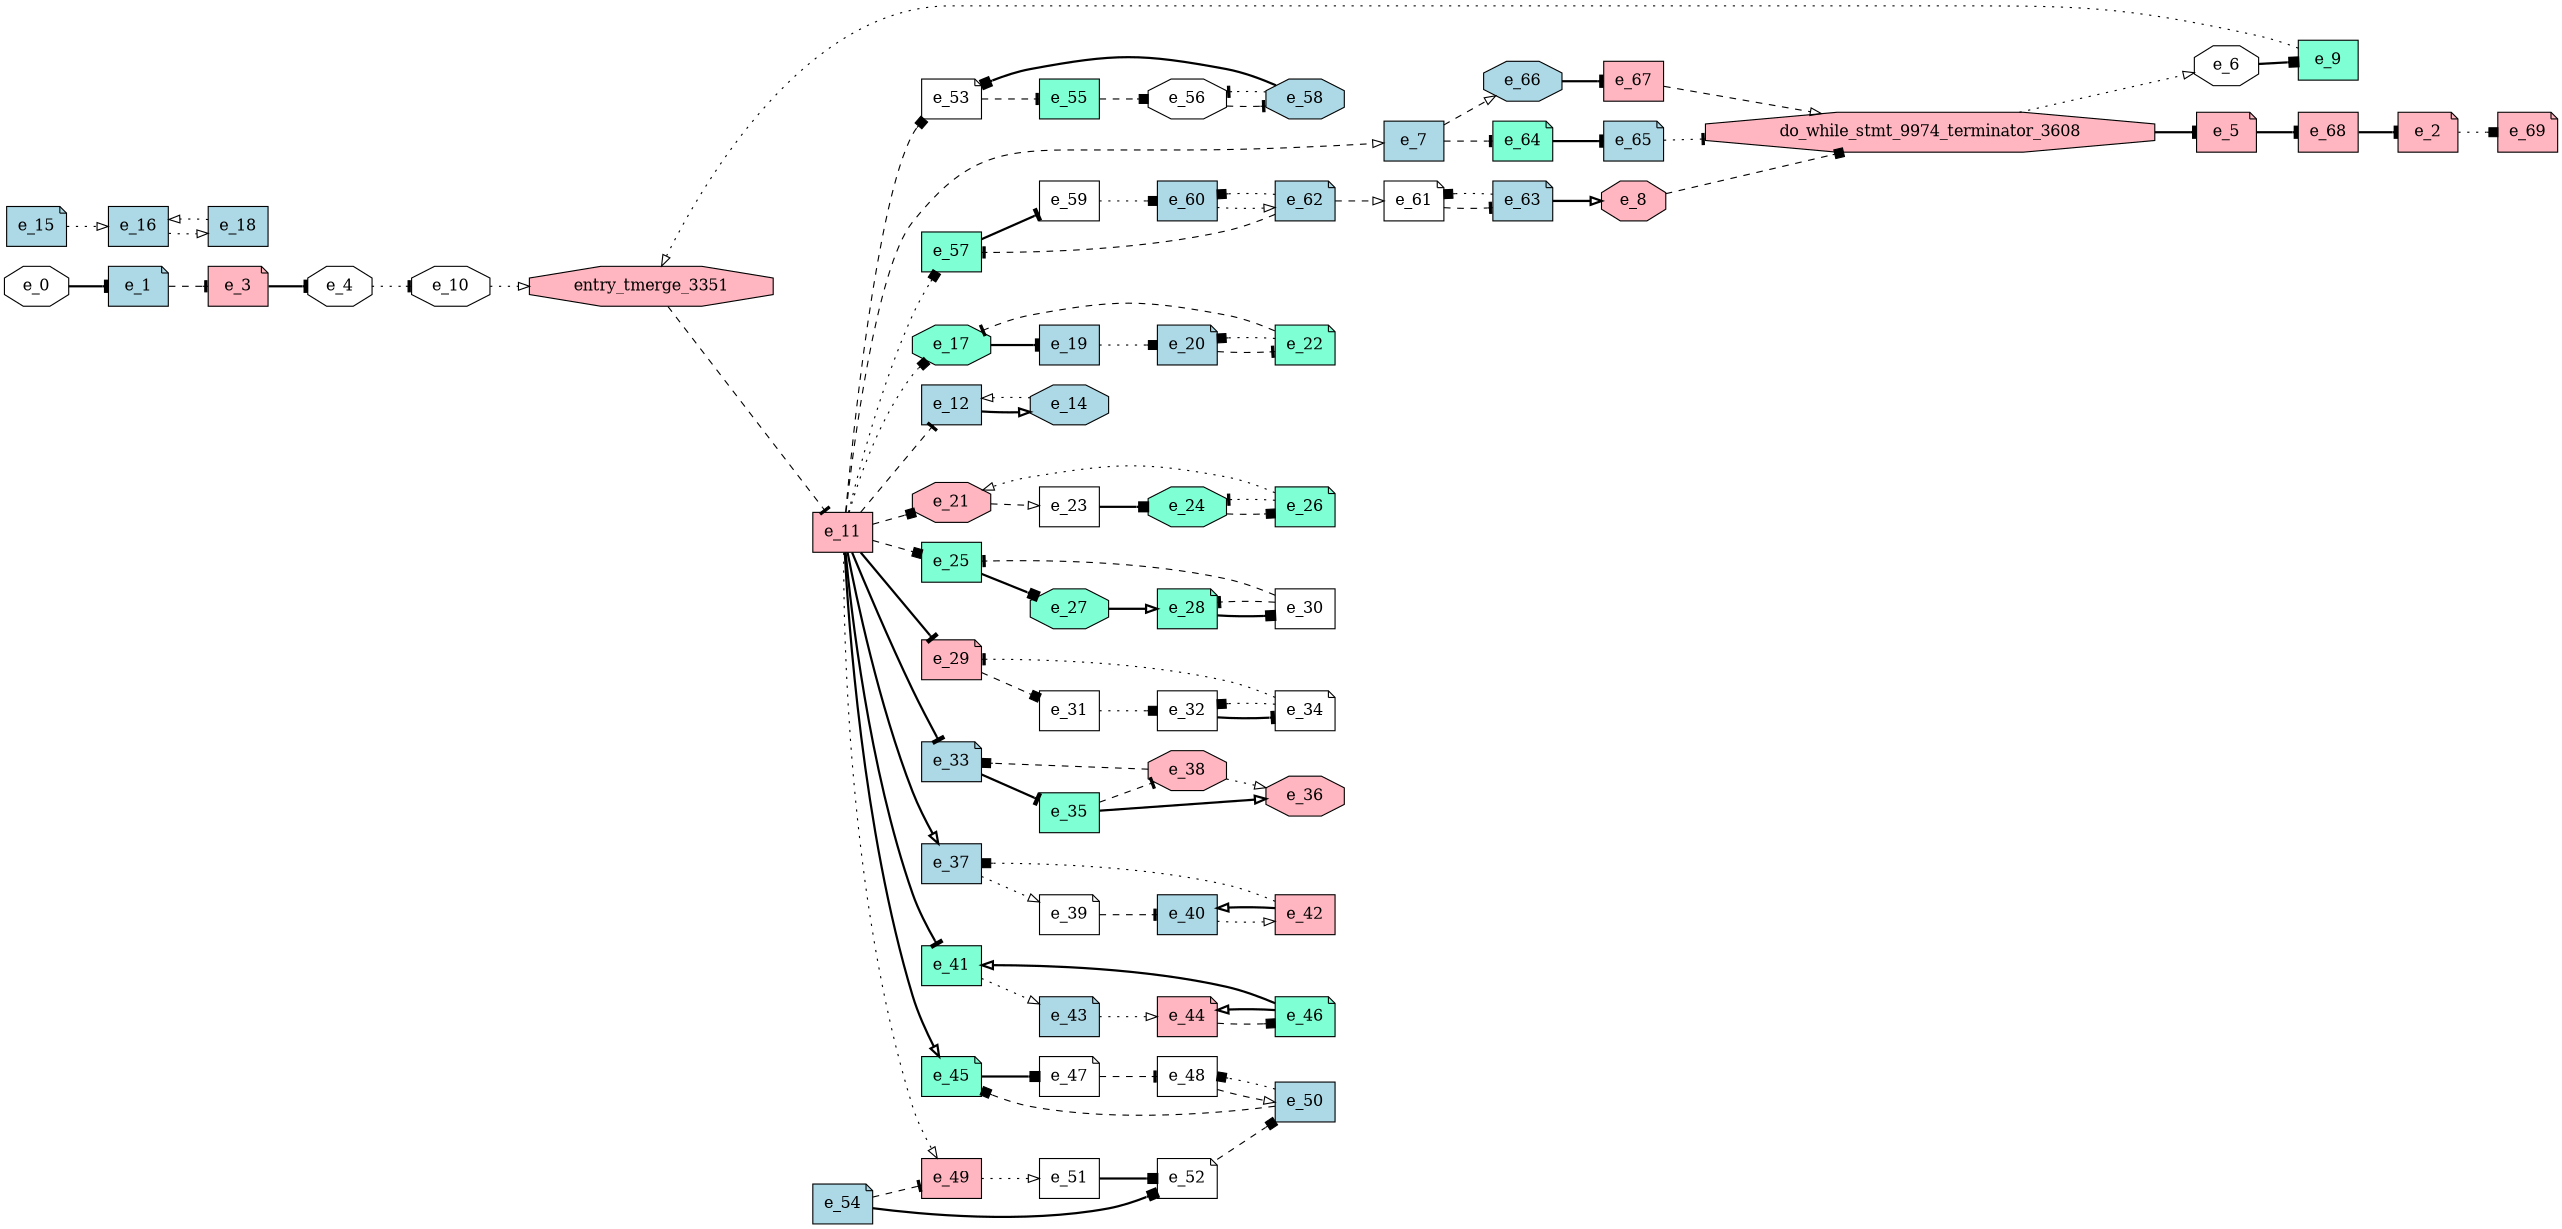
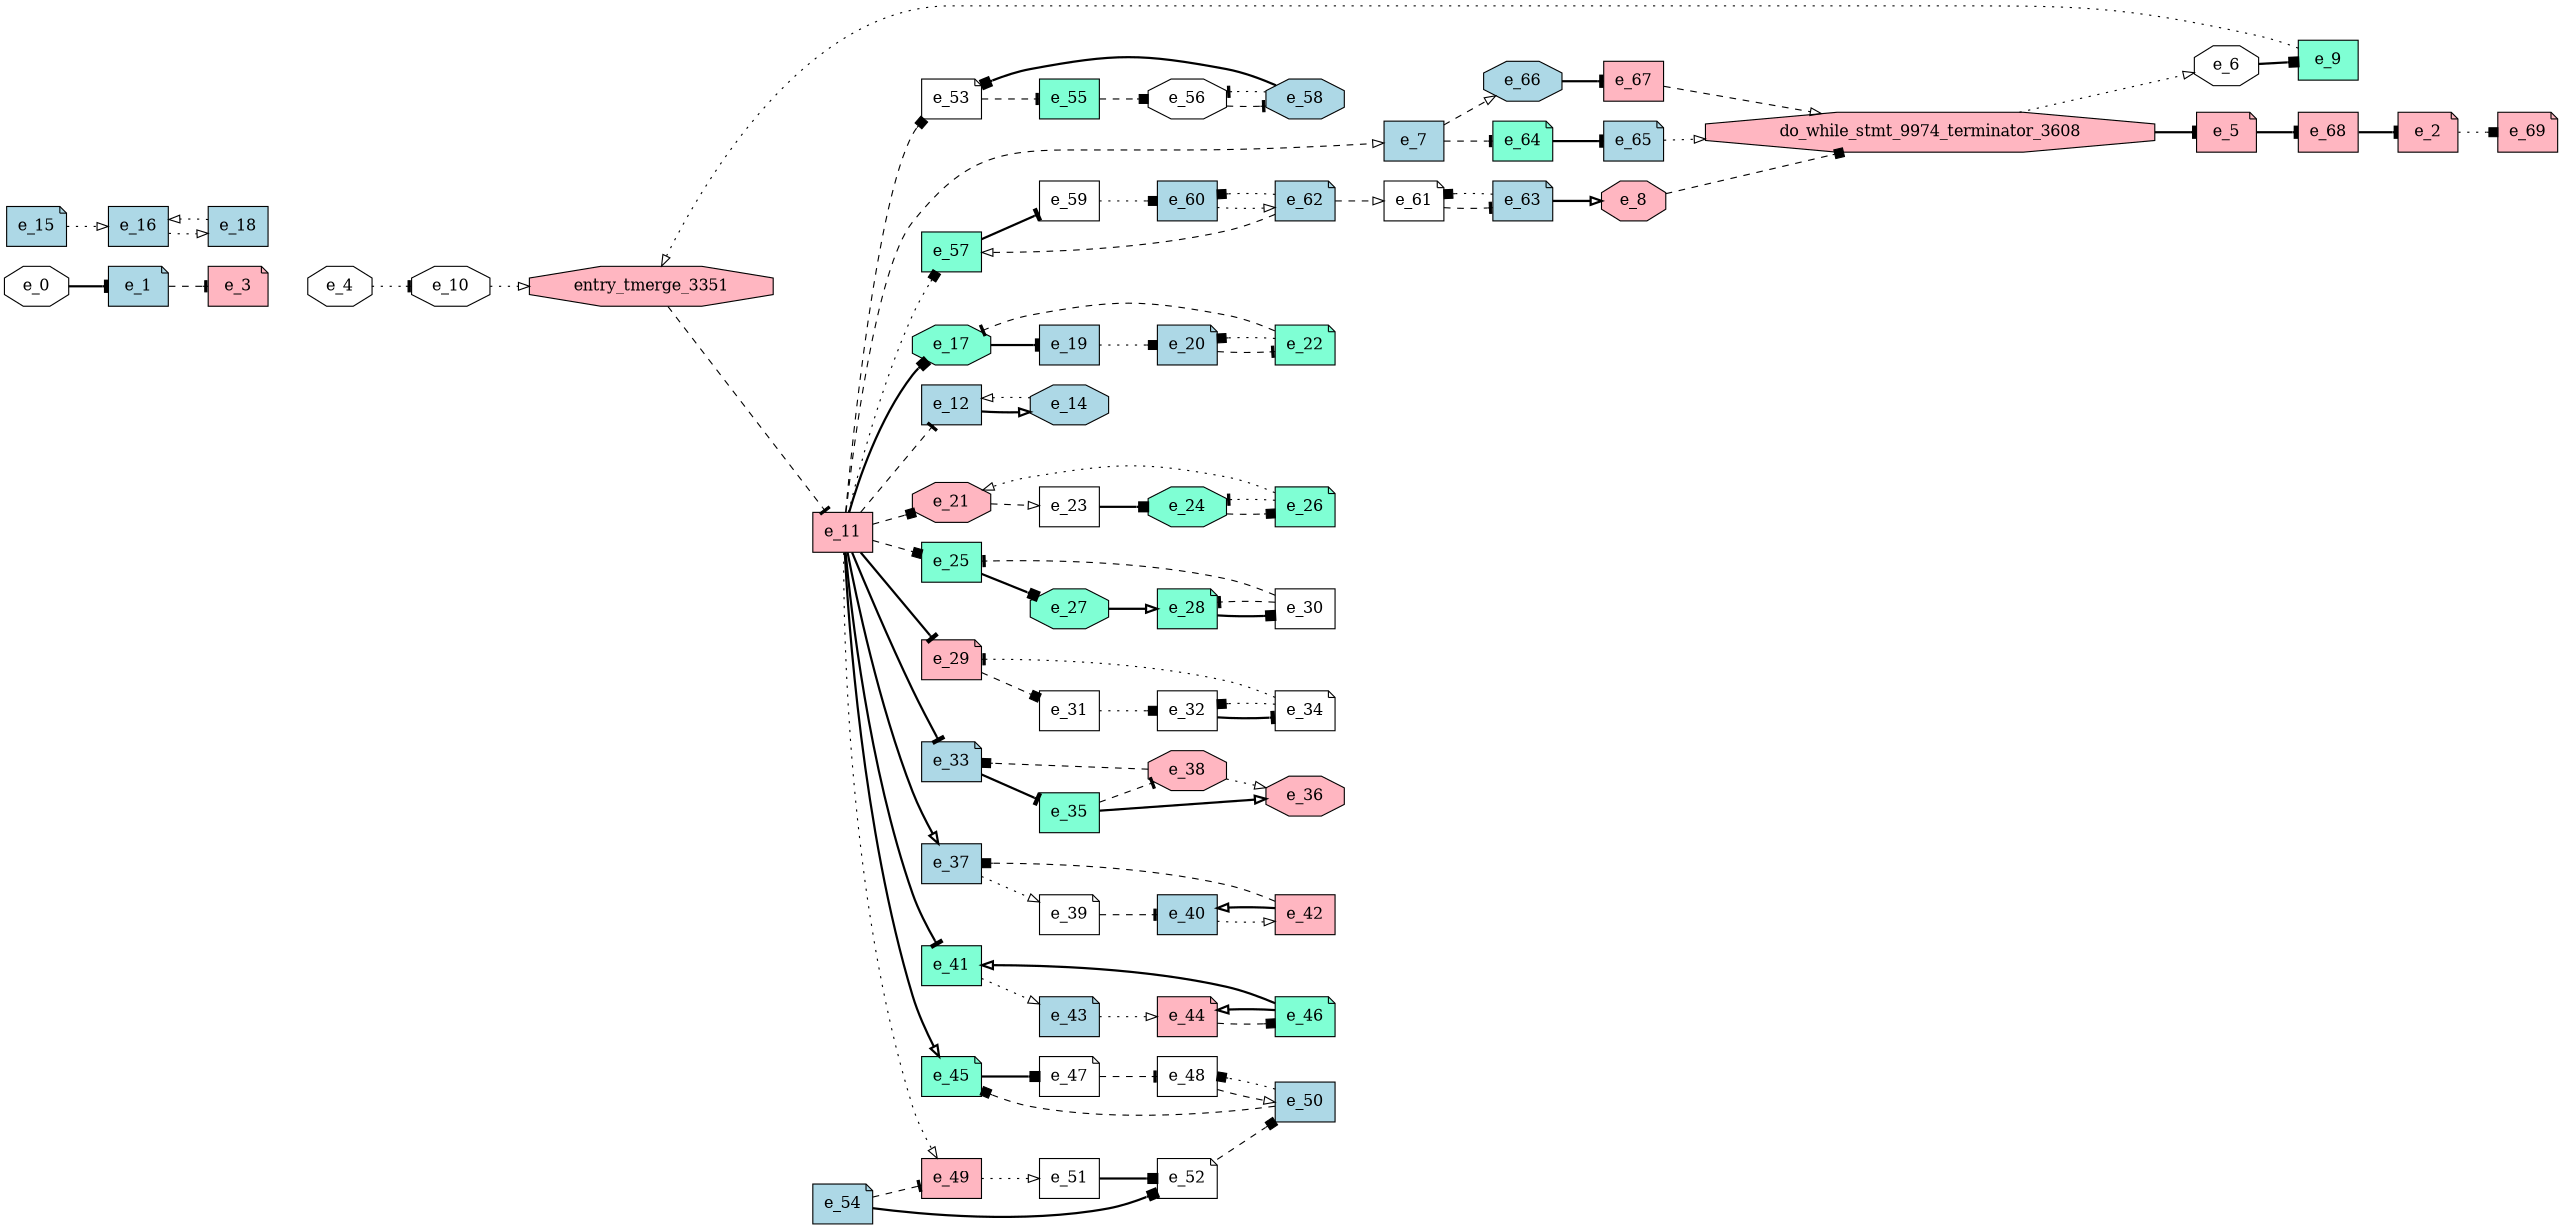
edge "e_65" -> "do_while_stmt_9974_terminator_3608": arrowhead tee -> onormal
edge "e_62" -> "e_57": arrowhead tee -> onormal
edge "e_3" -> "e_4": removed
edge "e_11" -> "e_17": style dotted -> bold
edge "e_42" -> "e_37": style dotted -> dashed
